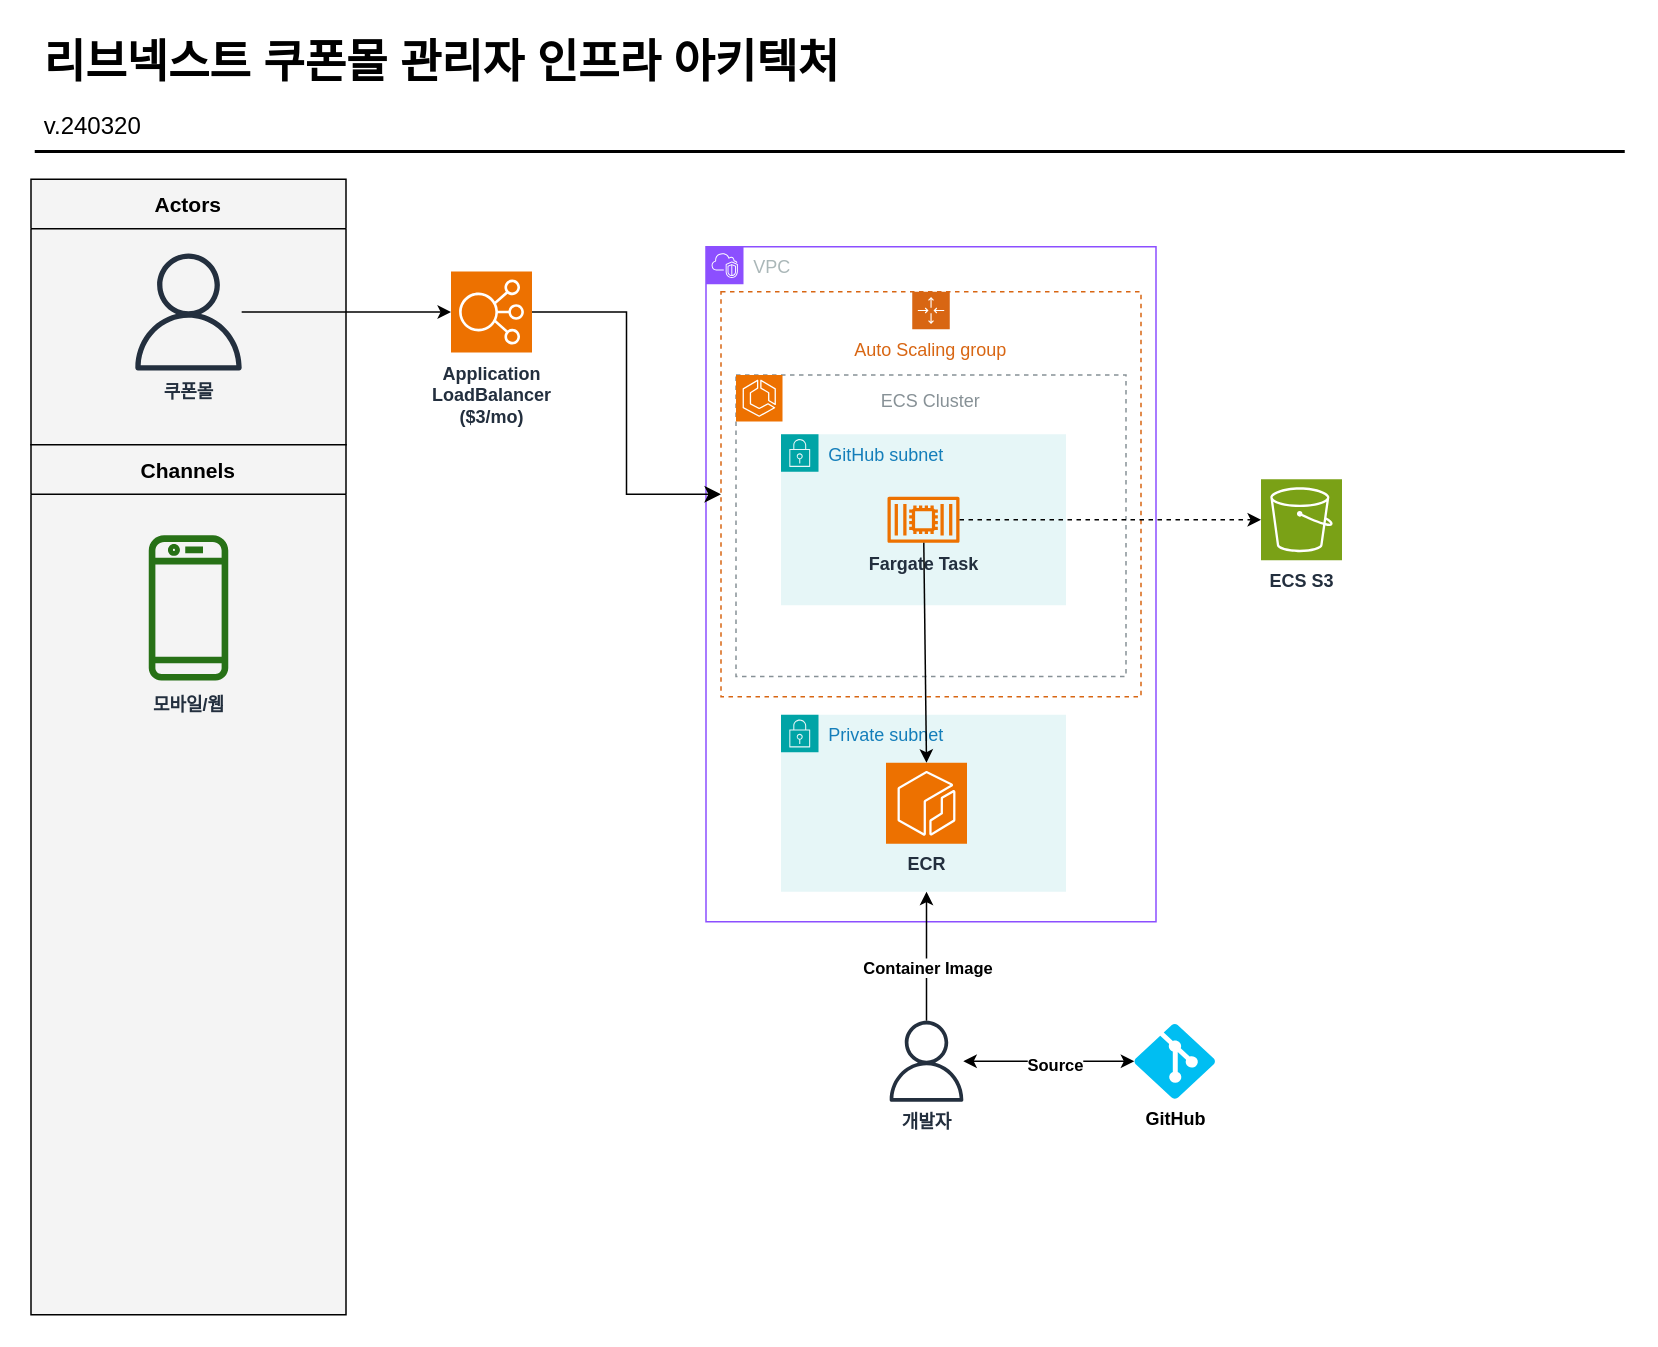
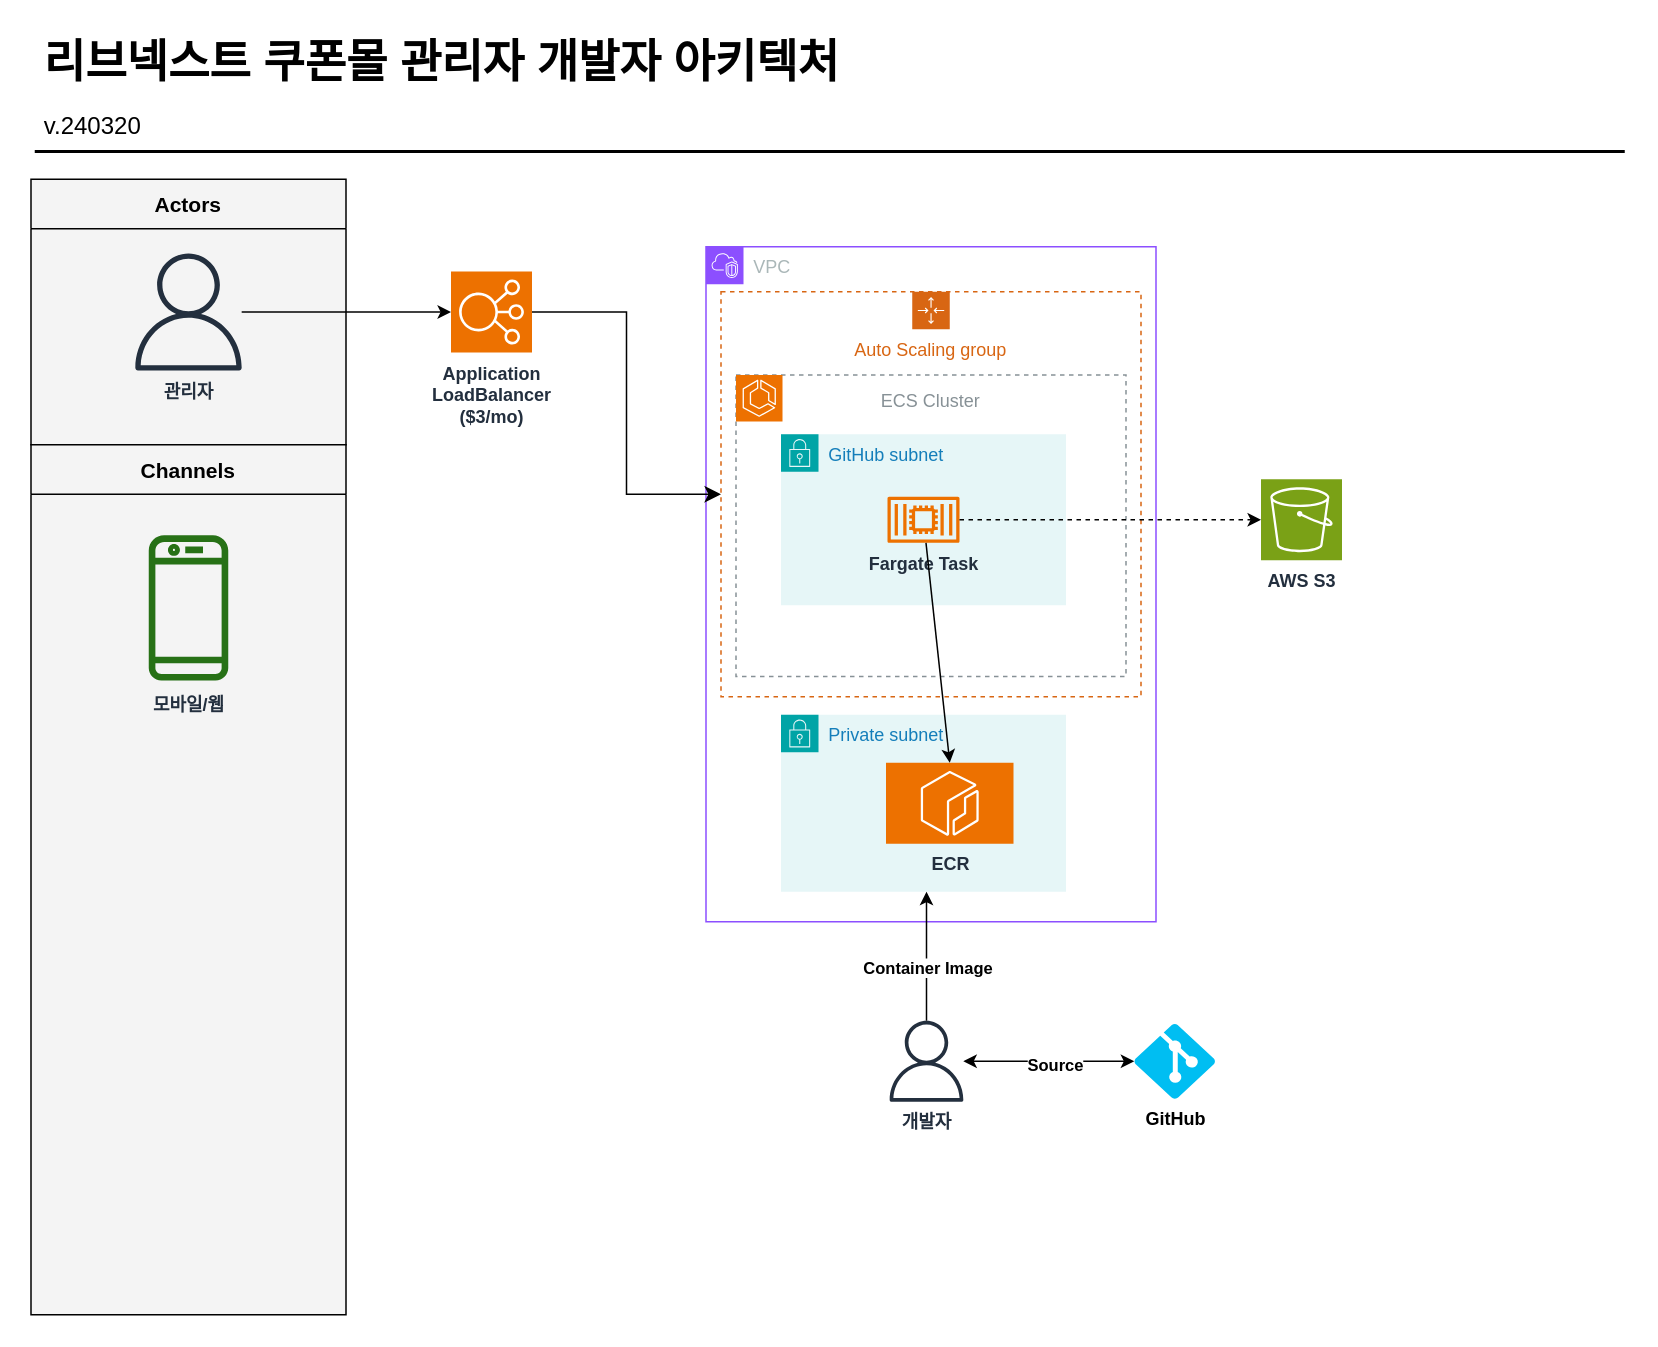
node "리브넥스트 쿠폰몰 관리자 인프라 아키텍처": label "리브넥스트 쿠폰몰 관리자 인프라 아키텍처" -> "리브넥스트 쿠폰몰 관리자 개발자 아키텍처"
node "쿠폰몰": label "쿠폰몰" -> "관리자"
node "ECS S3": label "ECS S3" -> "AWS S3"
node "ECR": size 81x81 -> 128x81
